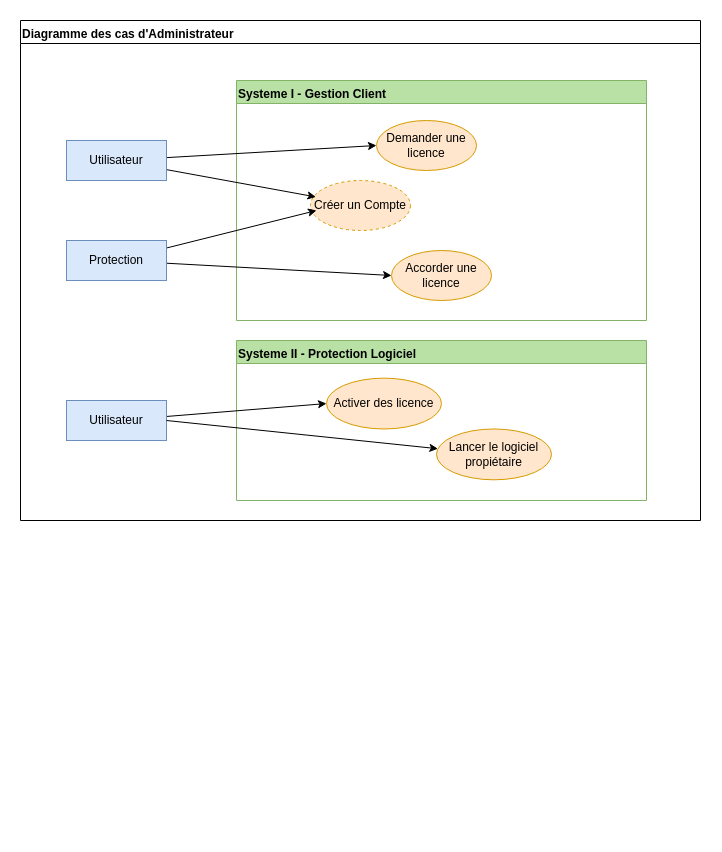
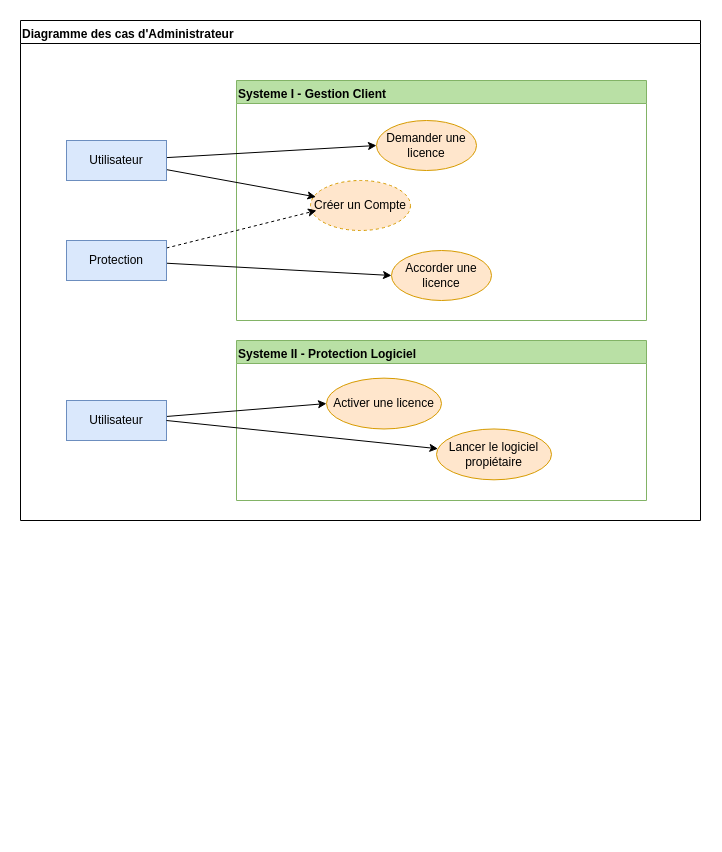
edge "Protection" -> "Créer un Compte": style solid -> dashed
node "Activer des licence": label "Activer des licence" -> "Activer une licence"
